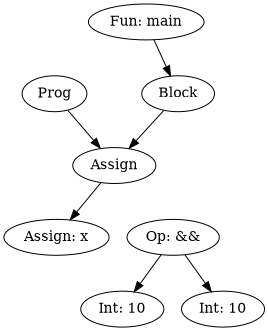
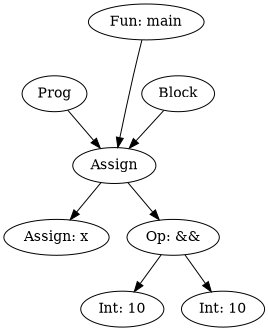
edge "Fun: main" -> "Block": now "Fun: main" -> "Assign"
edge "Assign" -> "Op: &&": added
